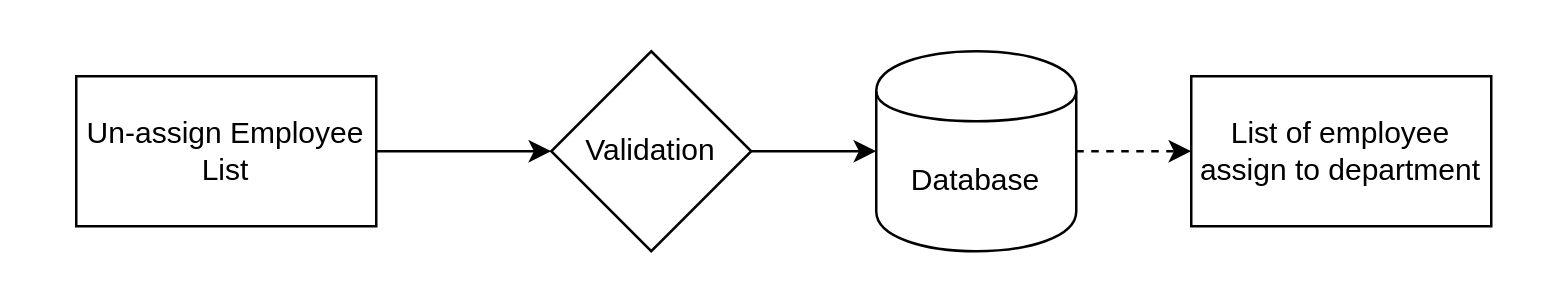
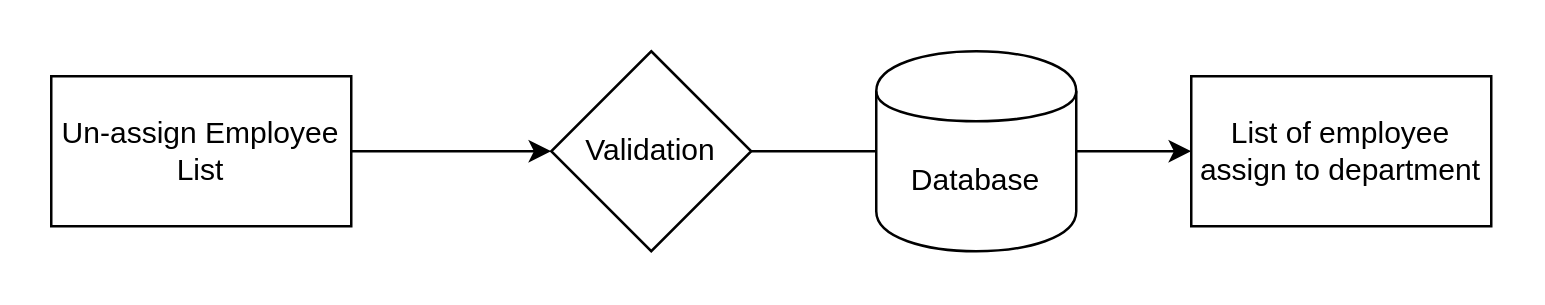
node "Un-assign Employee List": moved (226, 151) -> (201, 151)
edge "Validation" -> "Database": arrowhead classic -> none
edge "Database" -> "List of employee assign to department": style dashed -> solid
